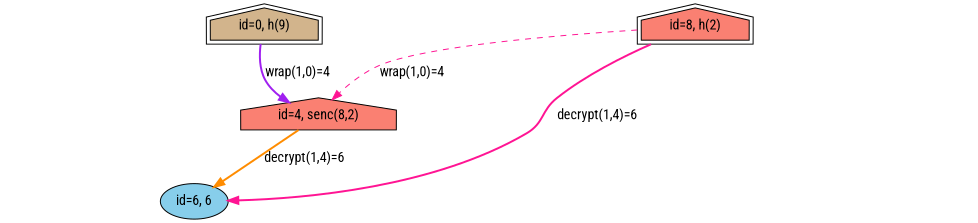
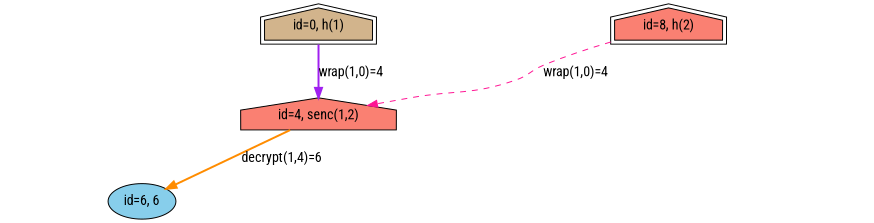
node "id=0, h(9)": label "id=0, h(9)" -> "id=0, h(1)"
node "id=4, senc(8,2)": label "id=4, senc(8,2)" -> "id=4, senc(1,2)"
edge "id=8, h(2)" -> "id=6, 6": removed, label "decrypt(1,4)=6"
